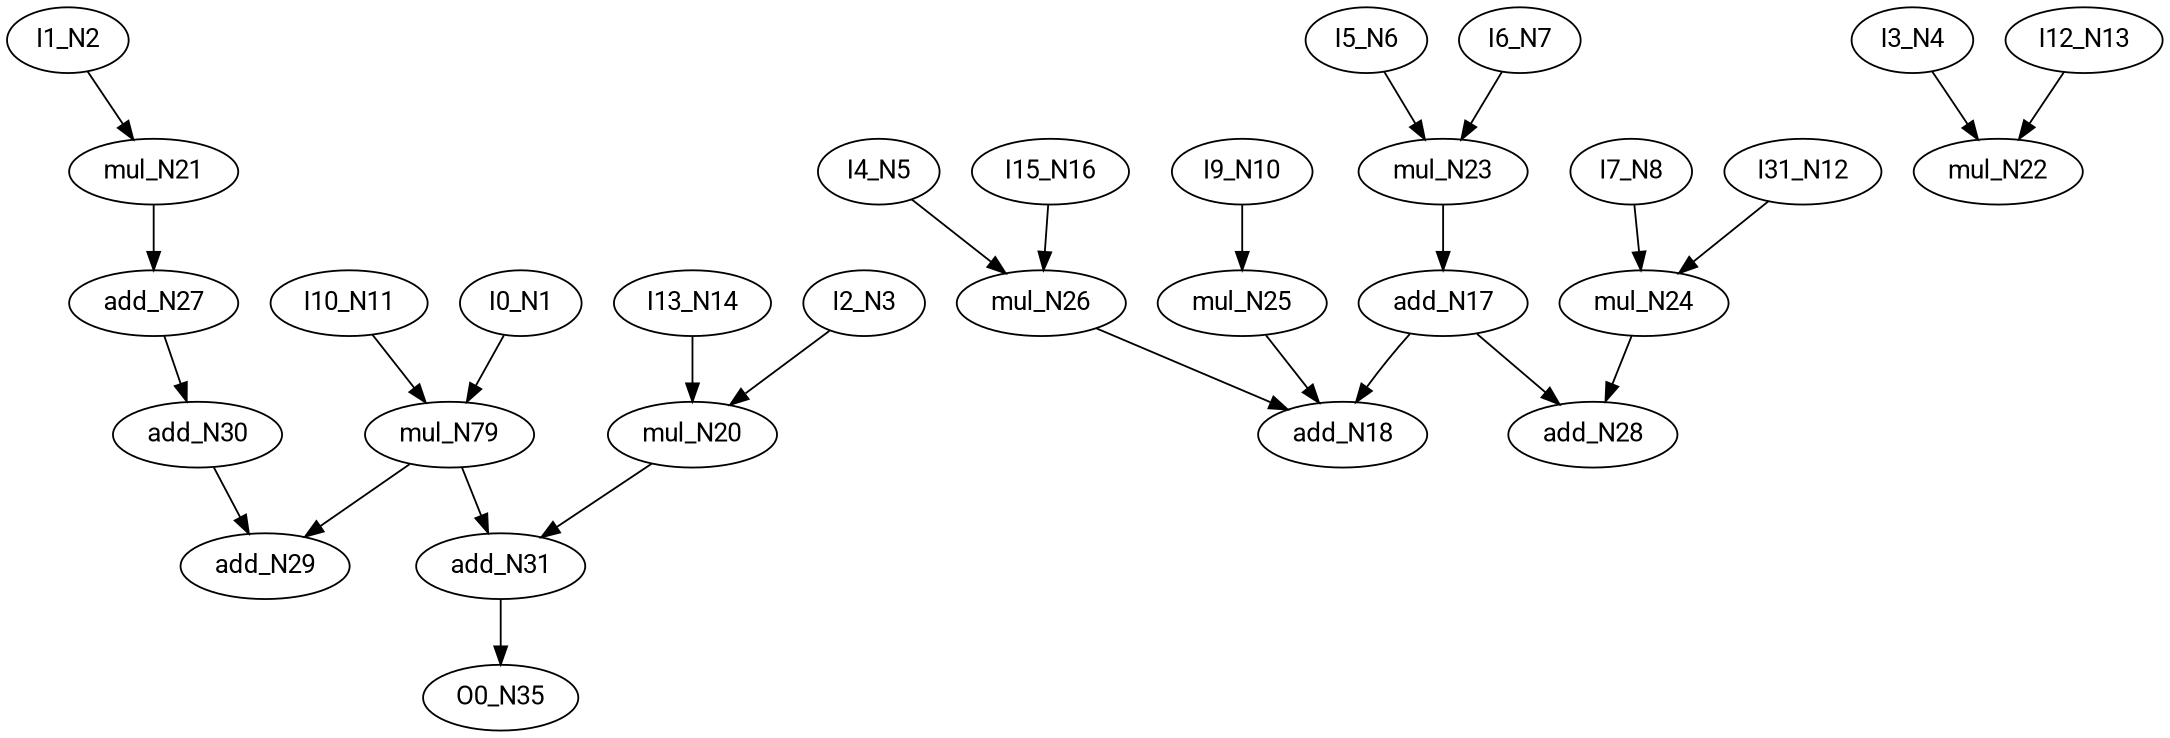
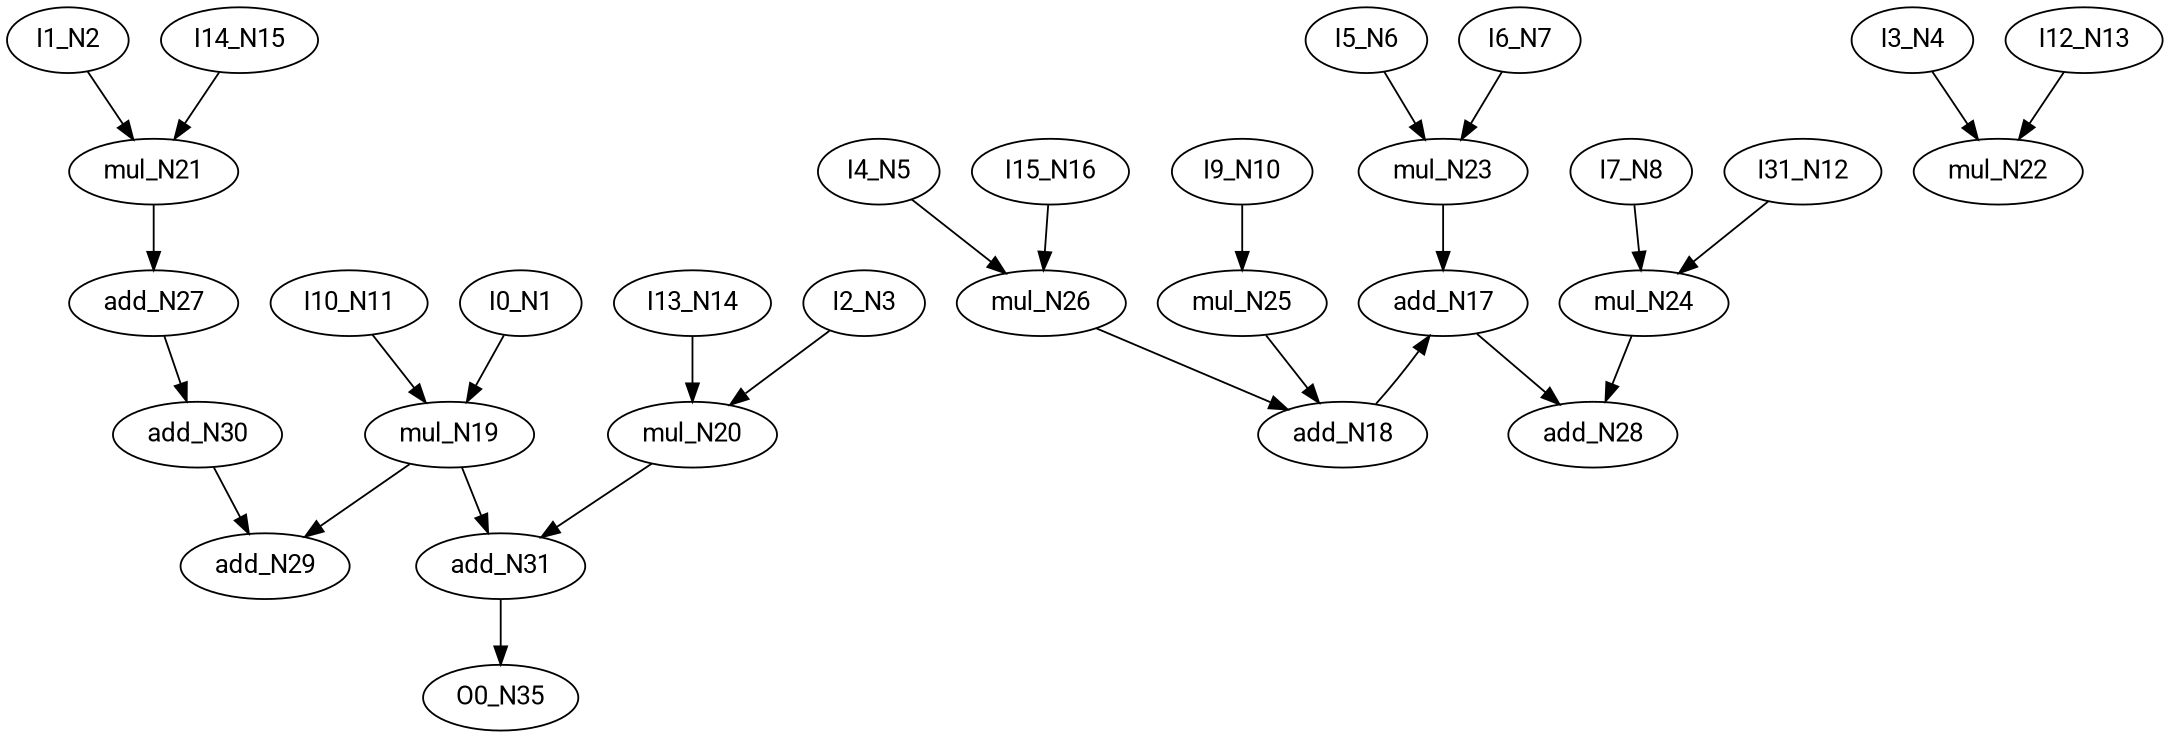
node "I14_N15": added
edge "add_N17" -> "add_N18": reversed
node "mul_N79": label "mul_N79" -> "mul_N19"
